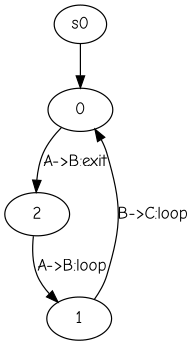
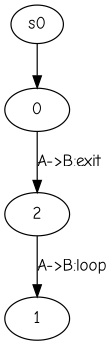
edge "1" -> "0": removed, label "B->C:loop"
